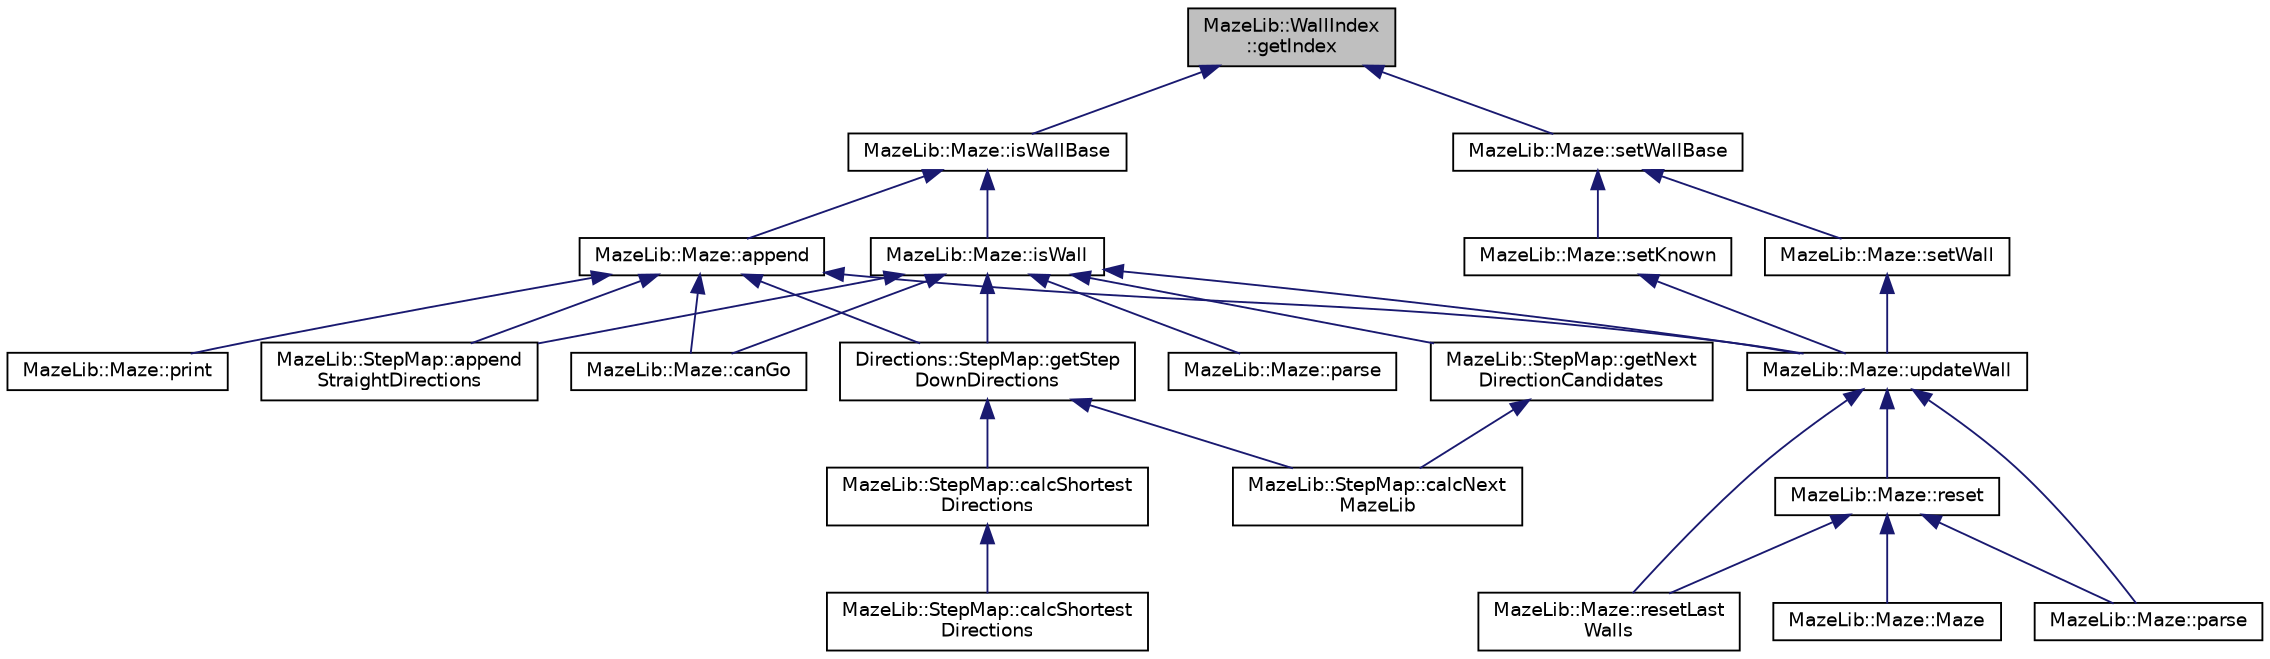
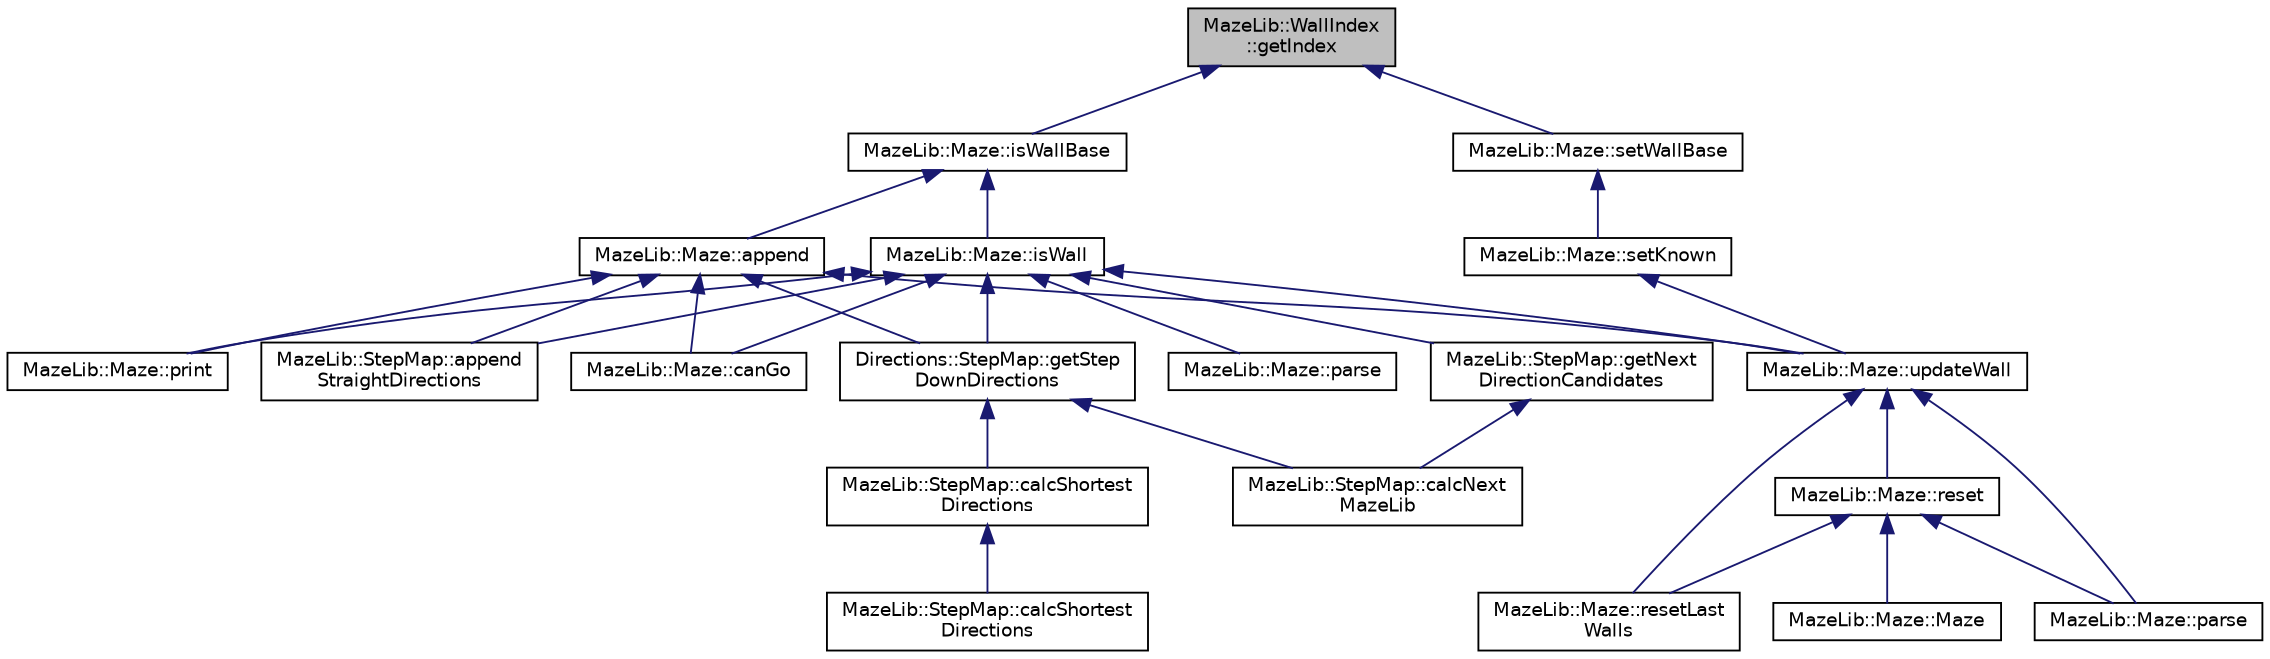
node "MazeLib::Maze::setWall": removed
edge "MazeLib::Maze::print" -> "MazeLib::Maze::isWall": added
